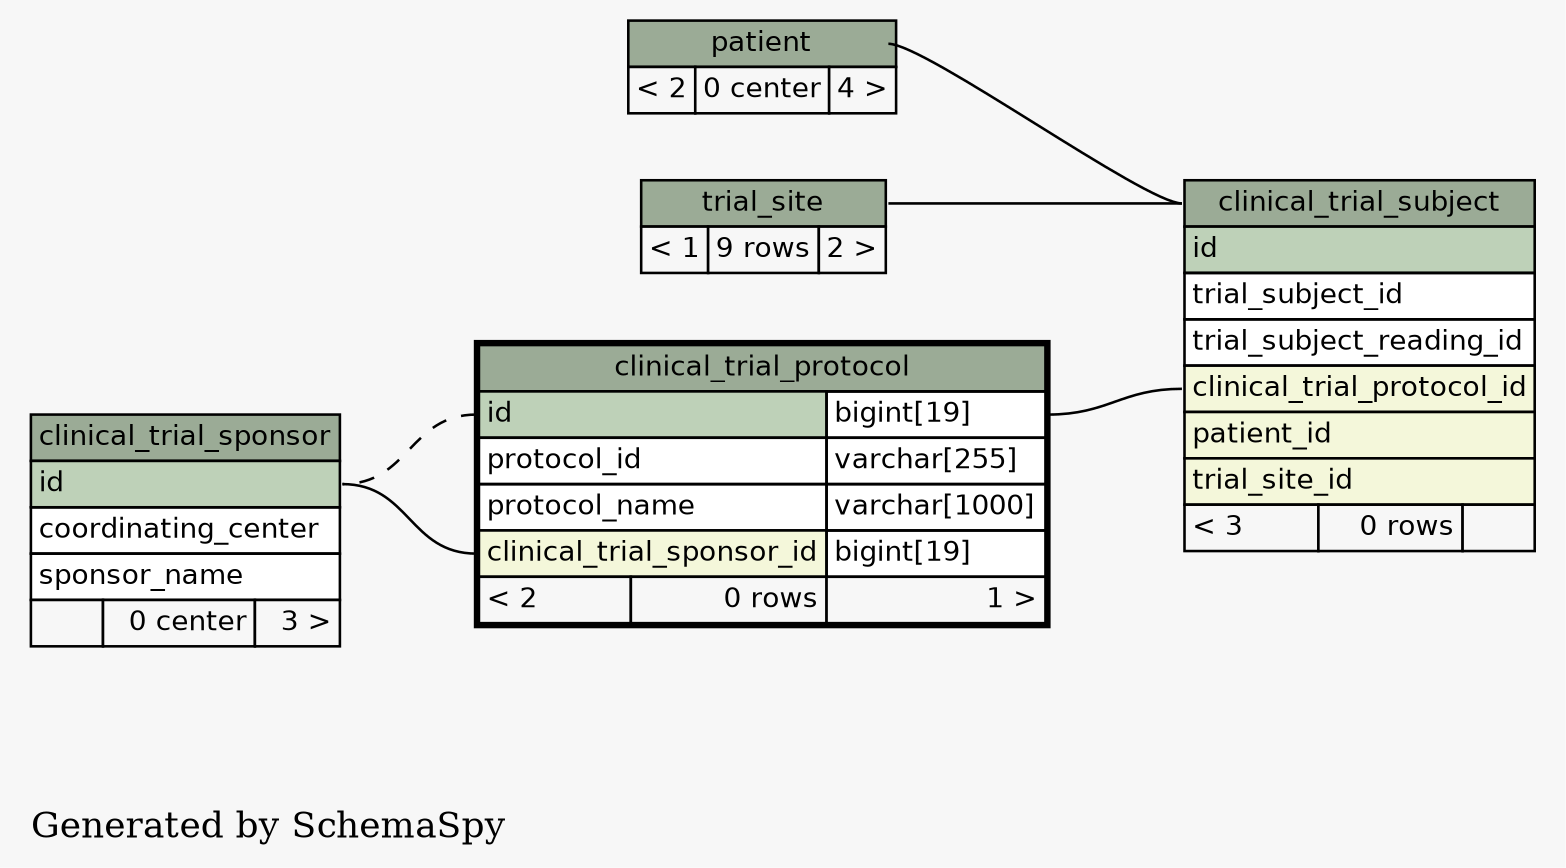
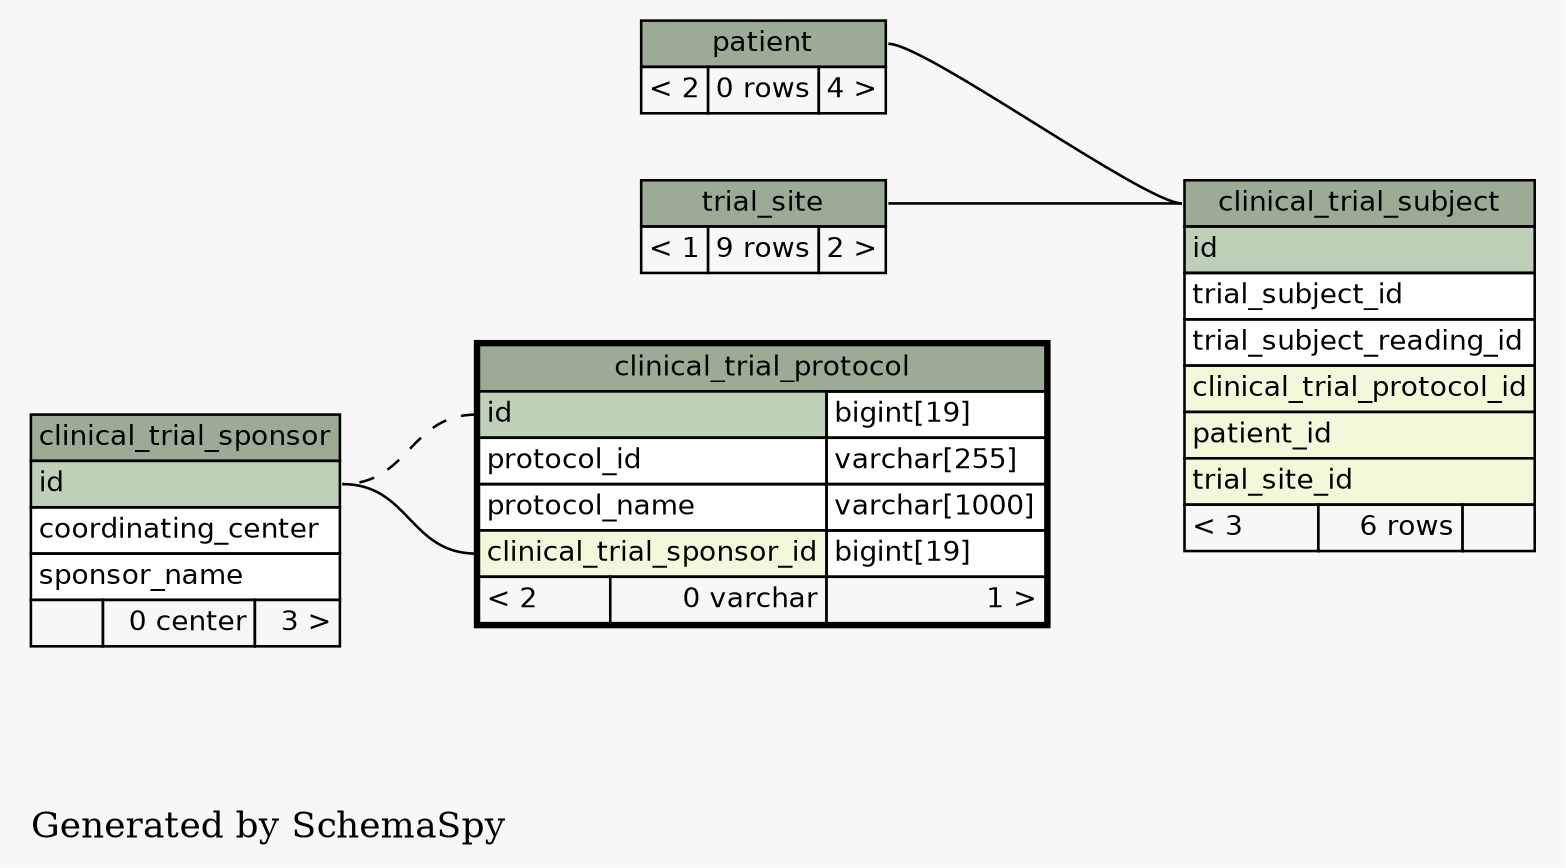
node "patient": text "0 center" -> "0 rows"
edge "clinical_trial_subject" -- "clinical_trial_protocol": removed
node "clinical_trial_subject": text "0 rows" -> "6 rows"
node "clinical_trial_protocol": text "0 rows" -> "0 varchar"
